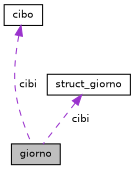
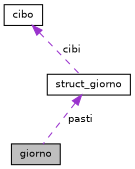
edge "giorno" -> "cibo": now "struct_giorno" -> "cibo"
edge "giorno" -> "struct_giorno": label " cibi" -> " pasti"
